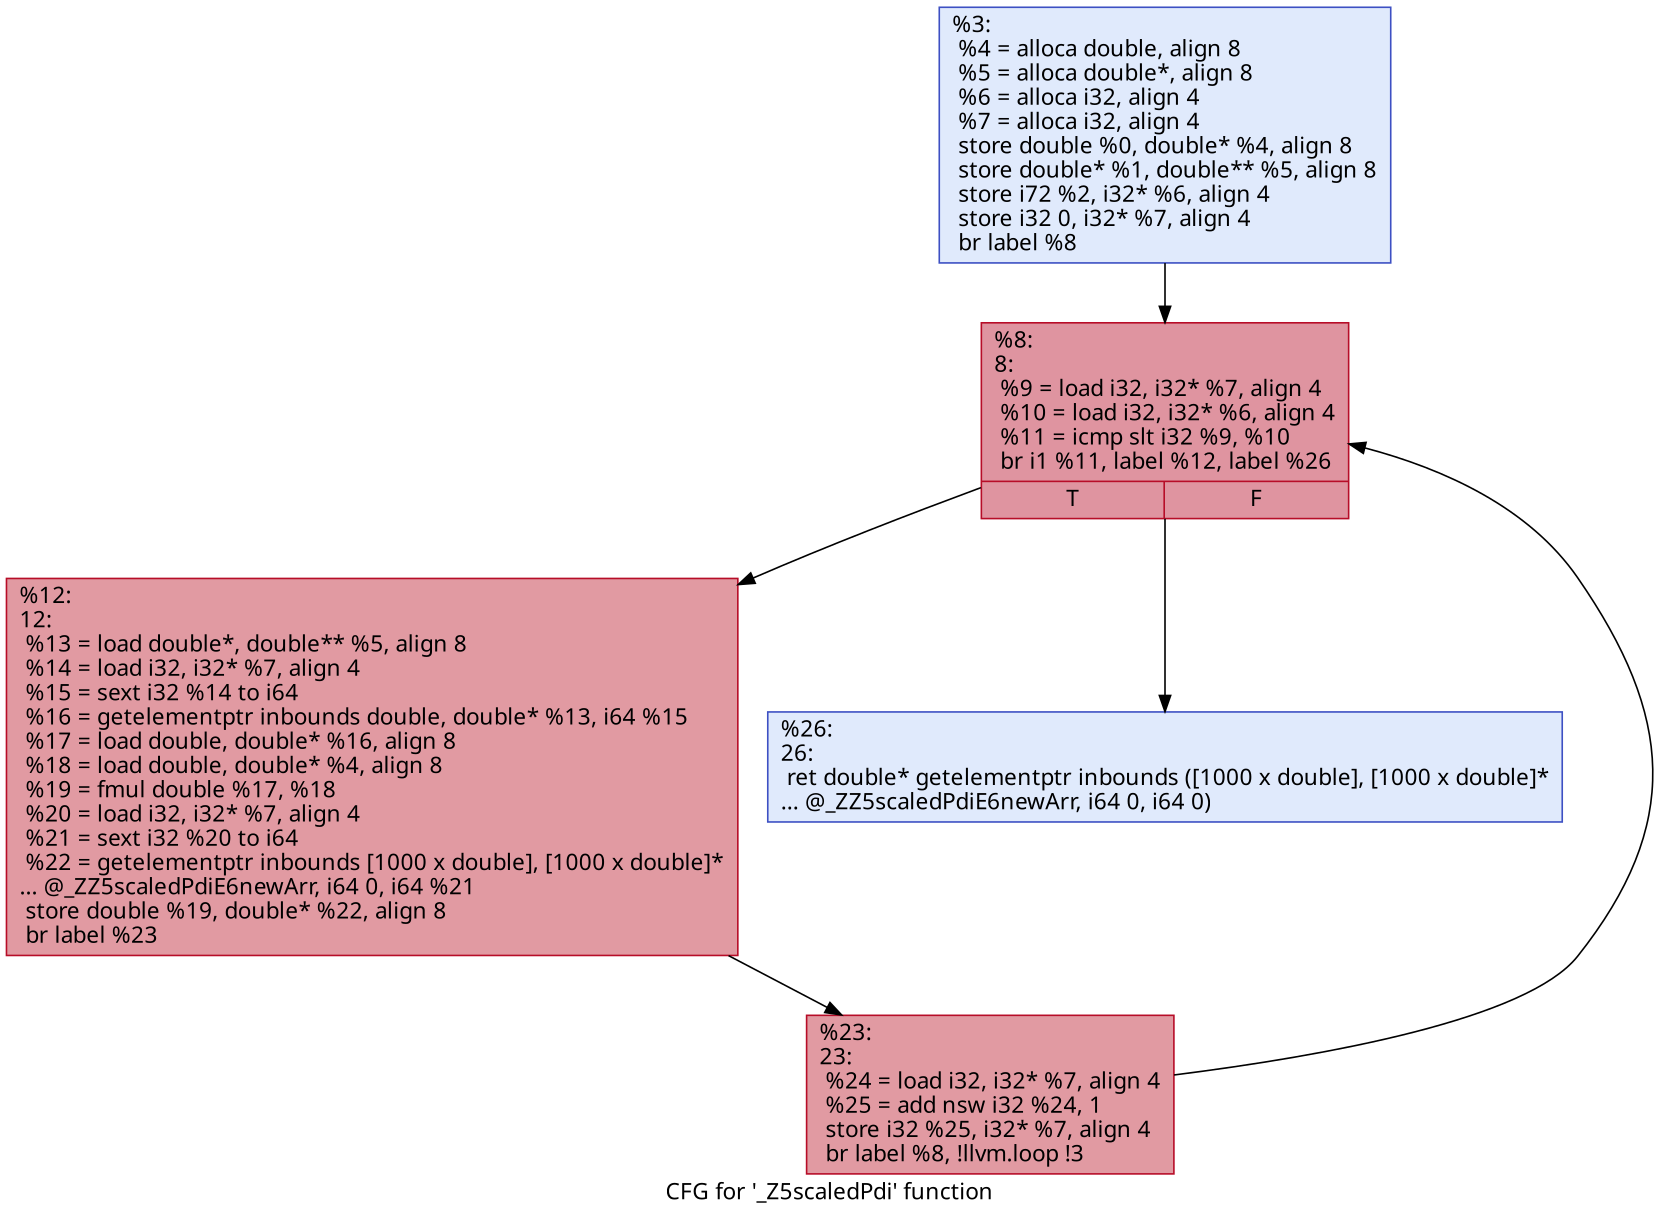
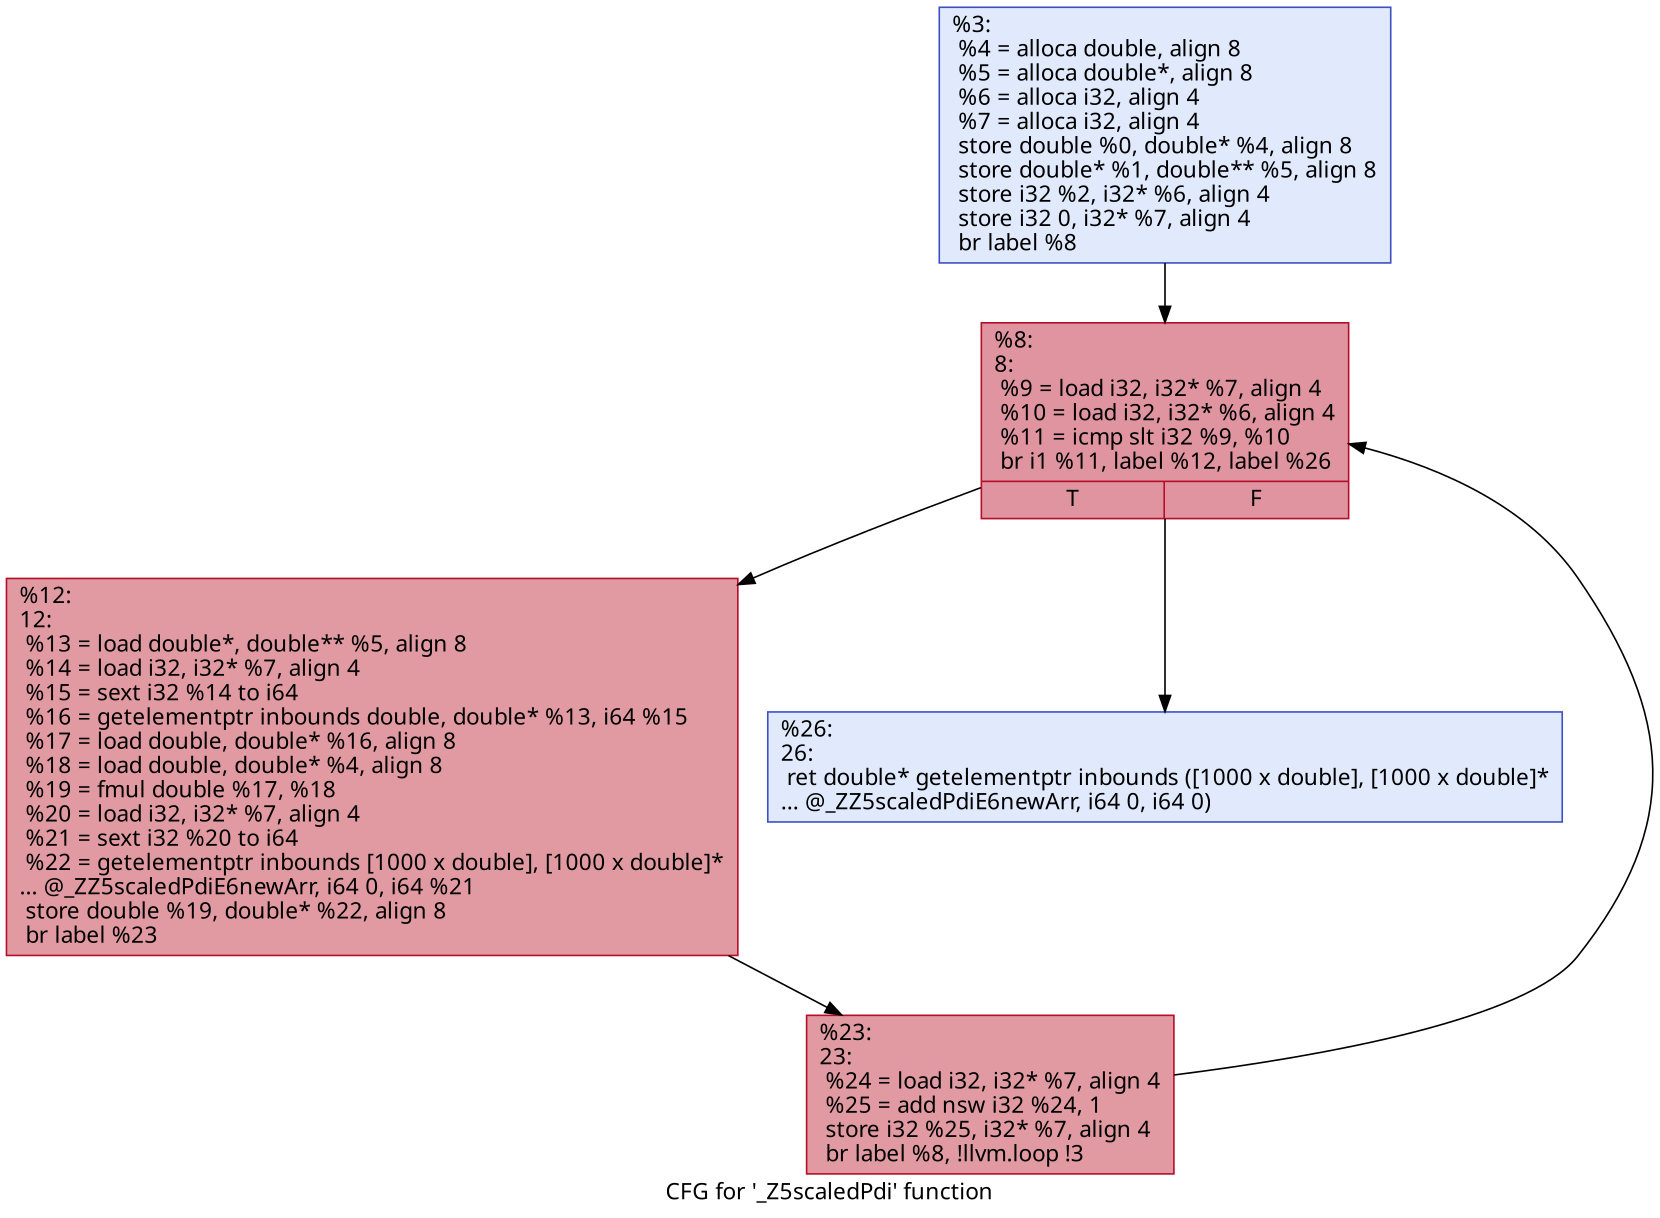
node "%3:": text "store i72 %2, i32* %6, align 4" -> "store i32 %2, i32* %6, align 4"
